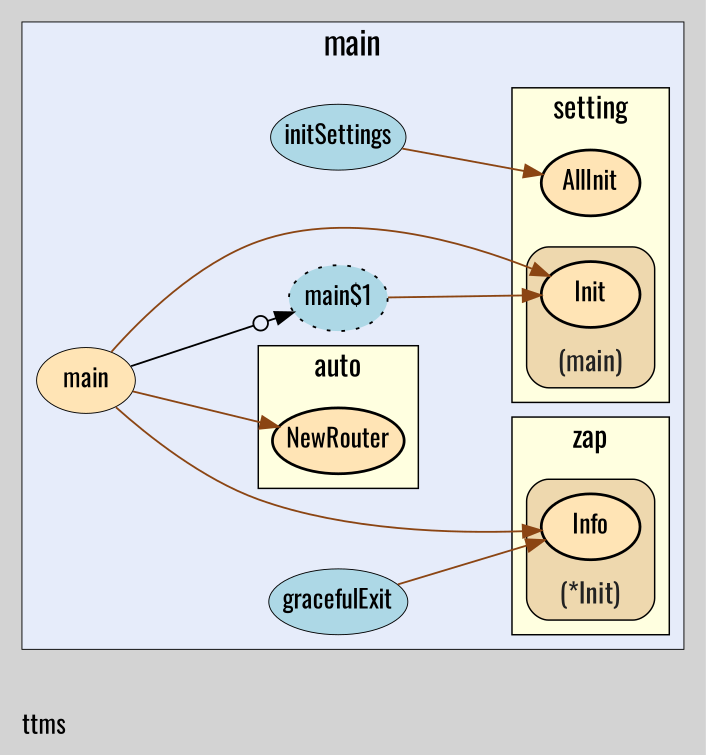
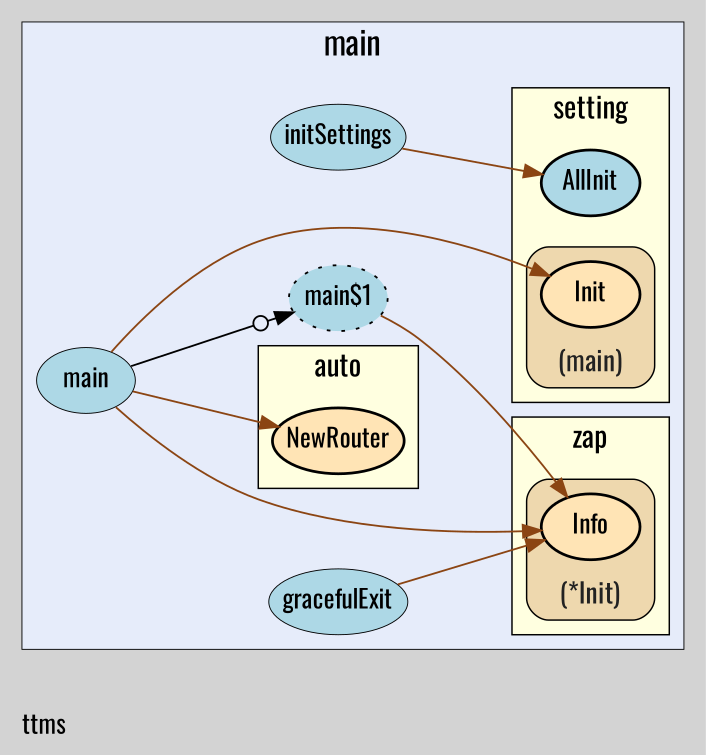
node "AllInit": fillcolor moccasin -> lightblue
edge "main$1" -> "Init": now "main$1" -> "Info"
node "main": fillcolor moccasin -> lightblue
